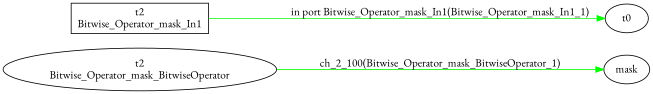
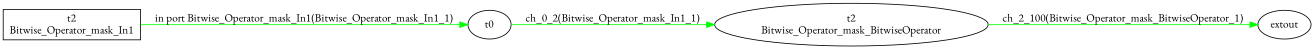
edge "t0" -> "t2 Bitwise_Operator_mask_BitwiseOperator": added, label "ch_0_2(Bitwise_Operator_mask_In1_1)"
node "mask": label "mask" -> "extout"
